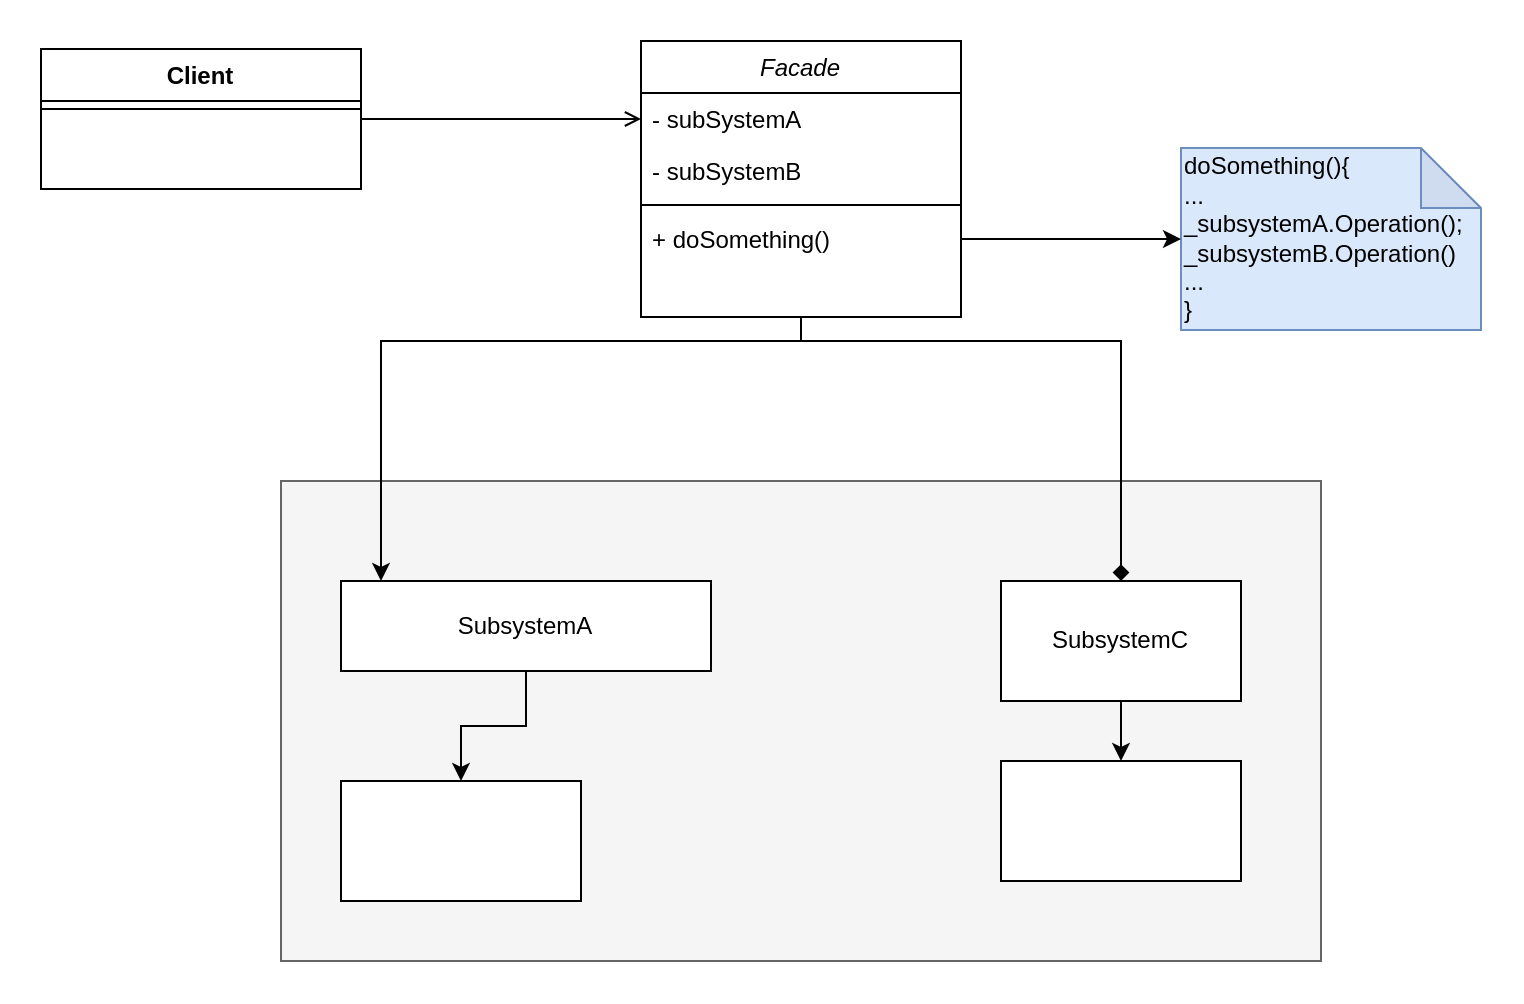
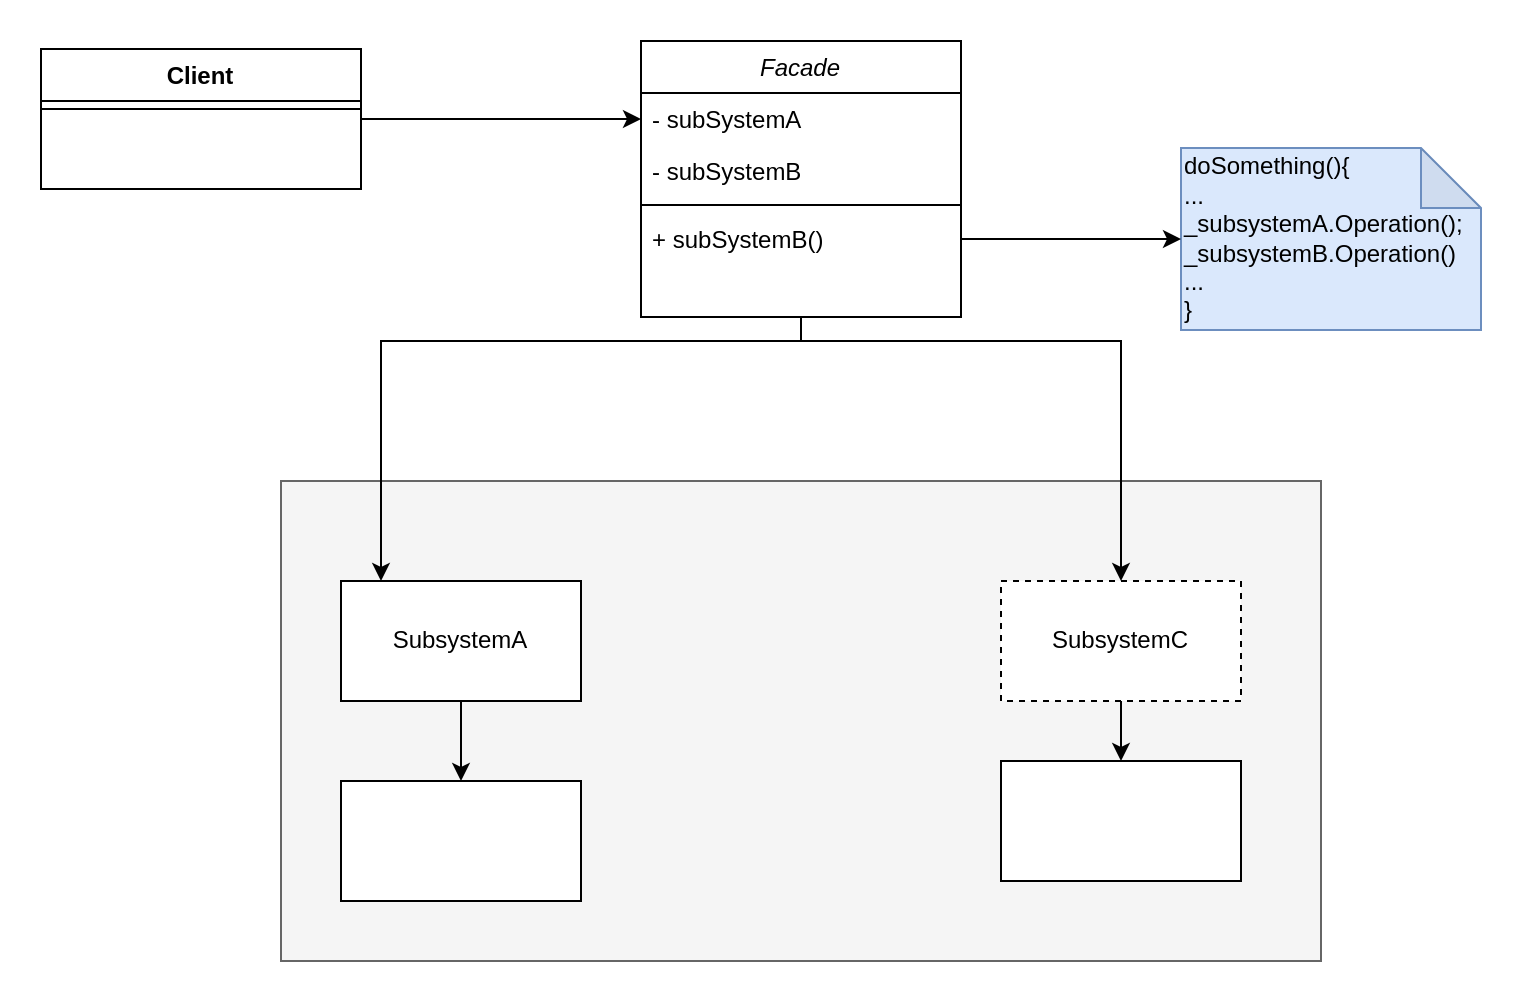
edge "Client" -> "- subSystemA": arrowhead open -> classic
node "+ doSomething()": label "+ doSomething()" -> "+ subSystemB()"
edge "Facade" -> "SubsystemC": arrowhead diamond -> classic
node "SubsystemA": size 370x90 -> 240x120
node "SubsystemC": style solid -> dashed
